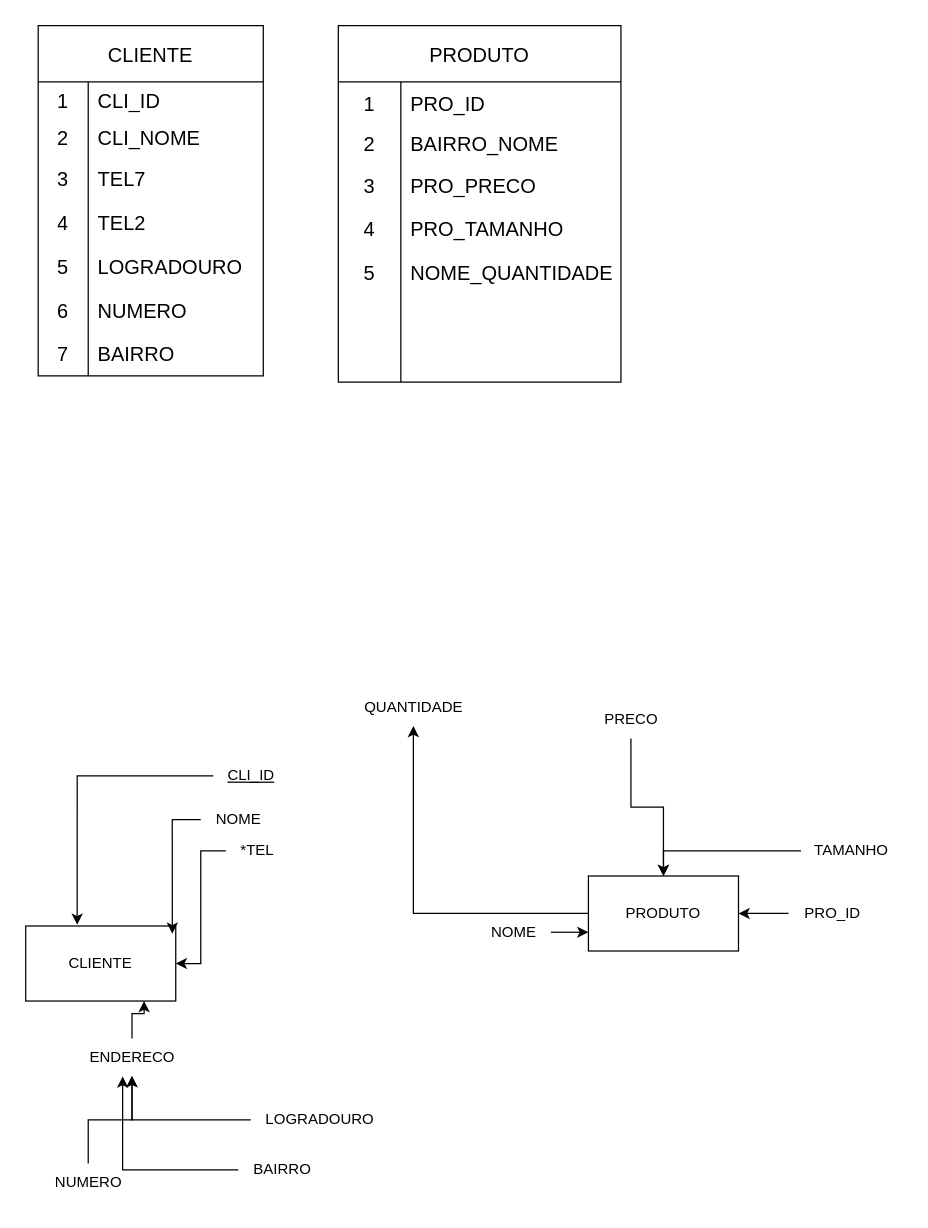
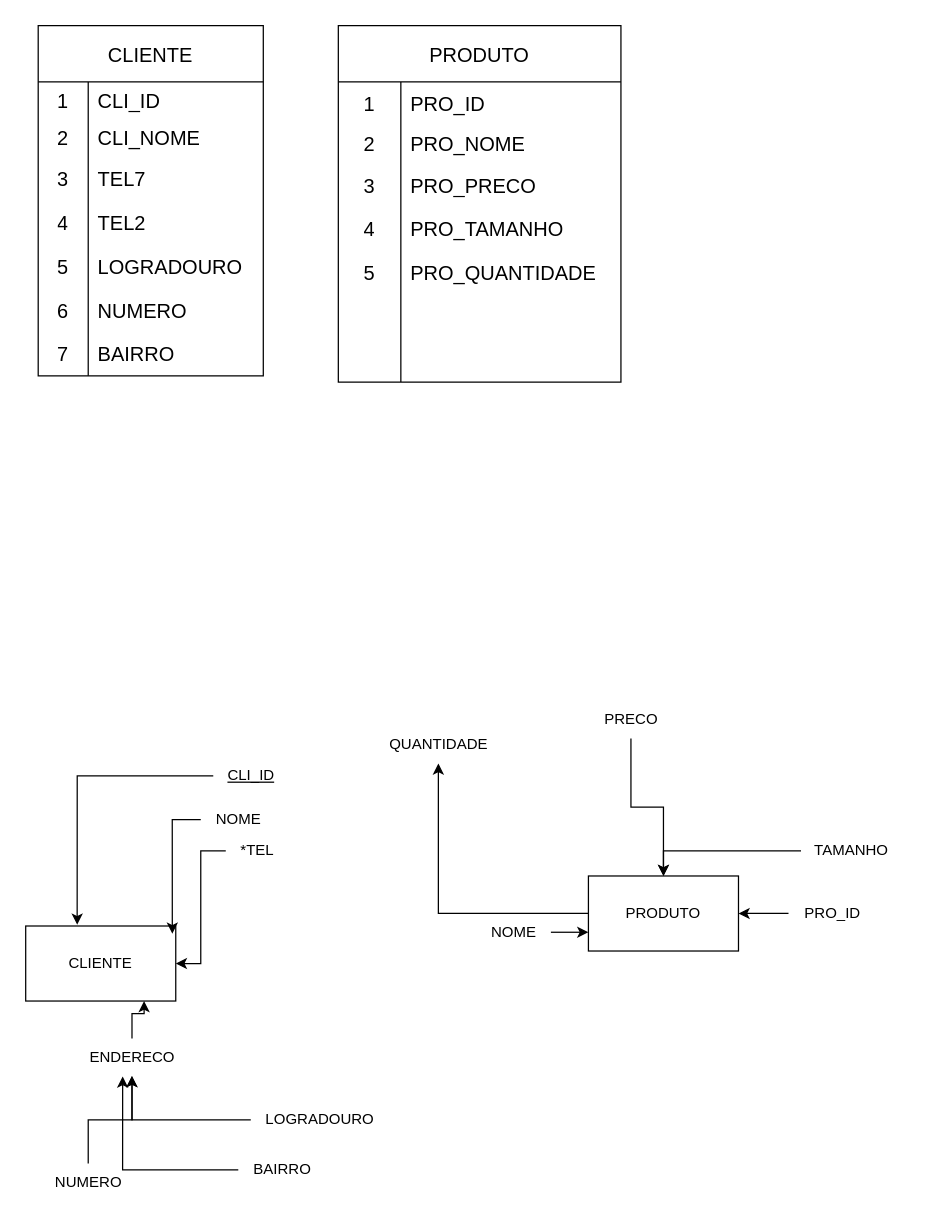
node "BAIRRO_NOME": label "BAIRRO_NOME" -> "PRO_NOME"
node "NOME_QUANTIDADE": label "NOME_QUANTIDADE" -> "PRO_QUANTIDADE"
node "QUANTIDADE": moved (413, 707) -> (438, 744)
